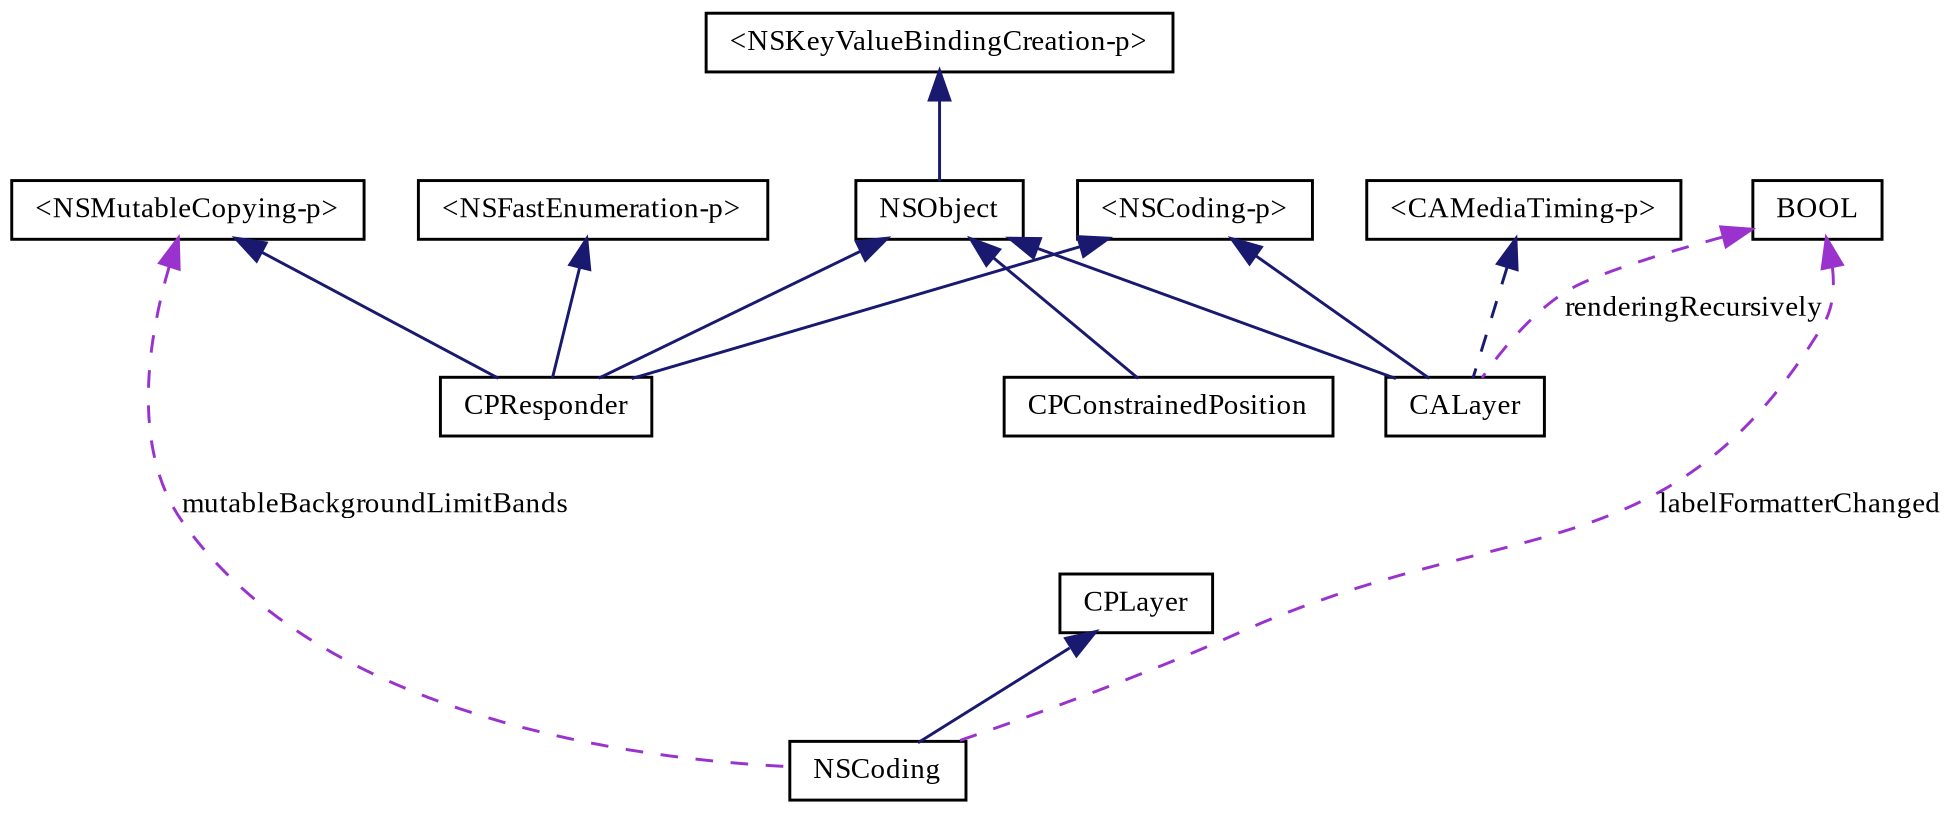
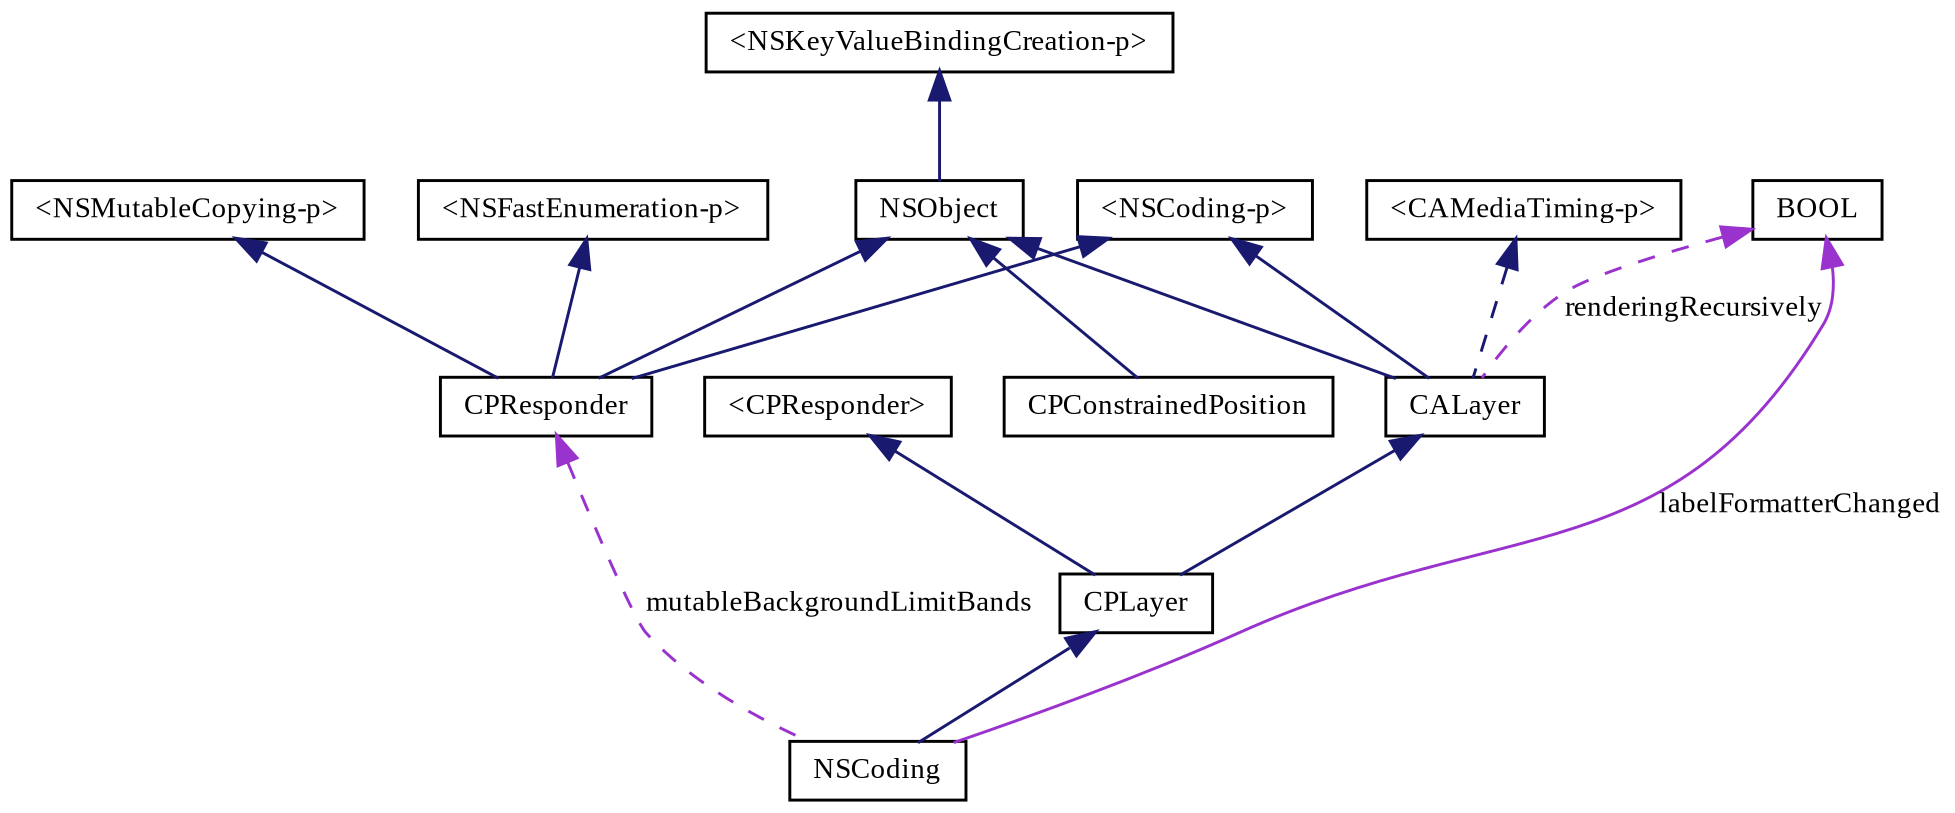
node "<CPResponder>": added
edge "CPLayer" -> "CALayer": added
edge "NSCoding" -> "BOOL": style dashed -> solid
edge "NSCoding" -> "<NSMutableCopying-p>": now "NSCoding" -> "CPResponder"
